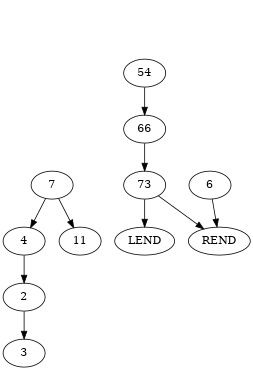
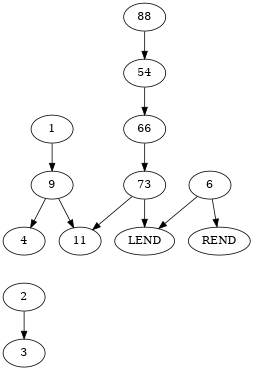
node "88": added
node "1": added
node "7": label "7" -> "9"
edge "73" -> "REND": now "73" -> "11"
edge "6" -> "LEND": added
edge "4" -> "2": removed
